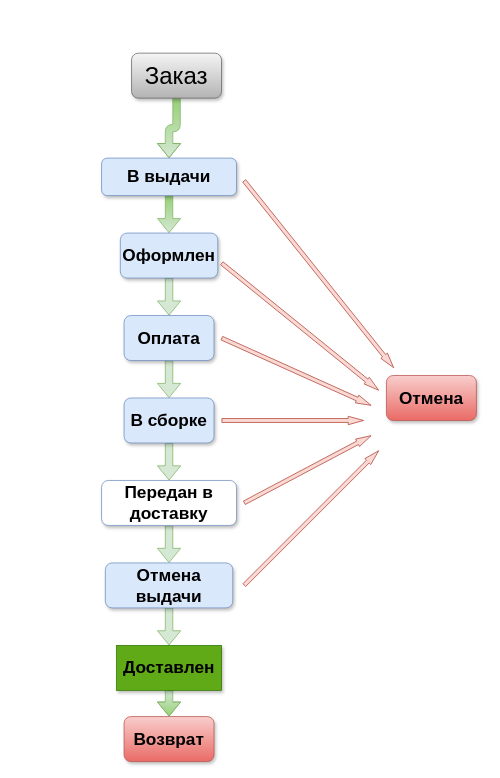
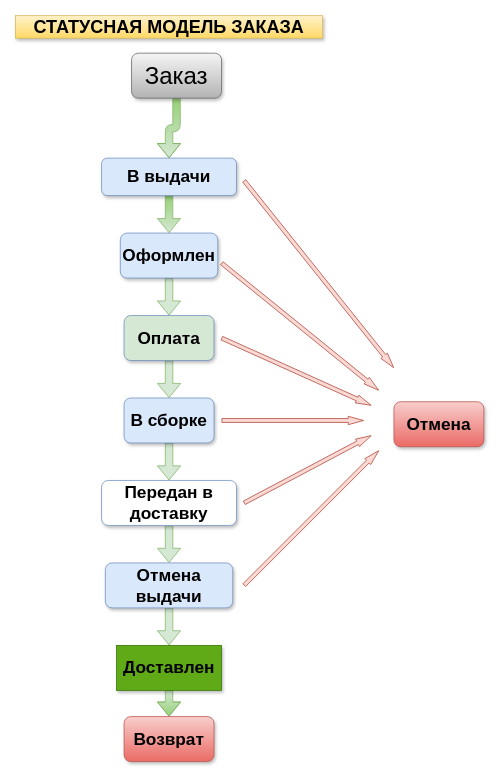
node "СТАТУСНАЯ МОДЕЛЬ ЗАКАЗА": added
node "Оплата": fillcolor #dae8fc -> #d5e8d4
node "Отмена": moved (432, 398) -> (439, 424)
